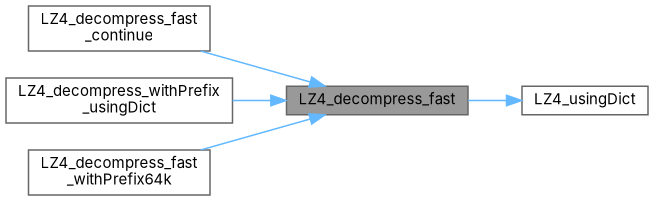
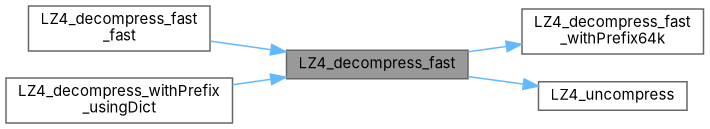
node "LZ4_decompress_fast _continue": label "LZ4_decompress_fast _continue" -> "LZ4_decompress_fast _fast"
node "LZ4_usingDict": label "LZ4_usingDict" -> "LZ4_uncompress"
edge "LZ4_decompress_fast _withPrefix64k" -> "LZ4_decompress_fast": reversed
